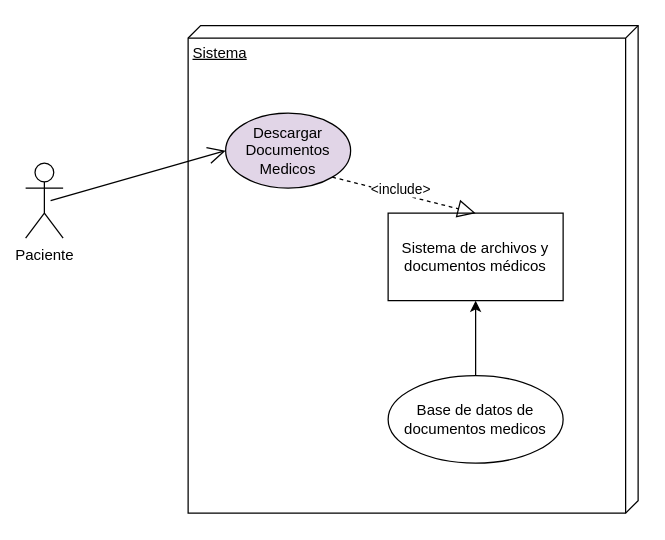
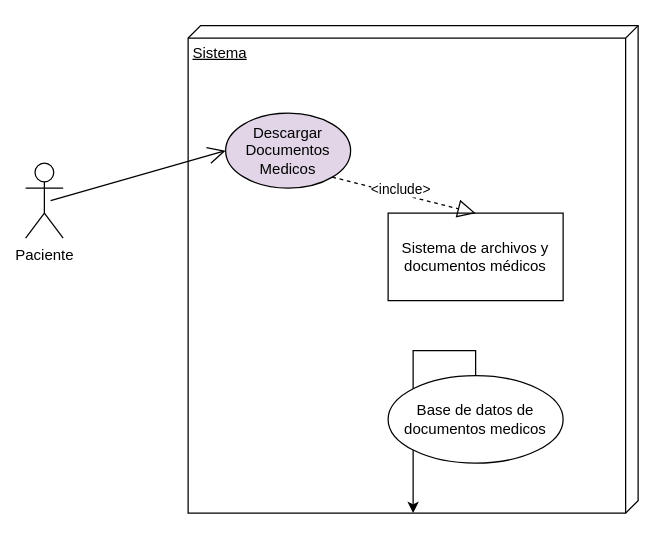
edge "Base de datos de documentos medicos" -> "Sistema de archivos y documentos médicos": now "Base de datos de documentos medicos" -> "Sistema"
